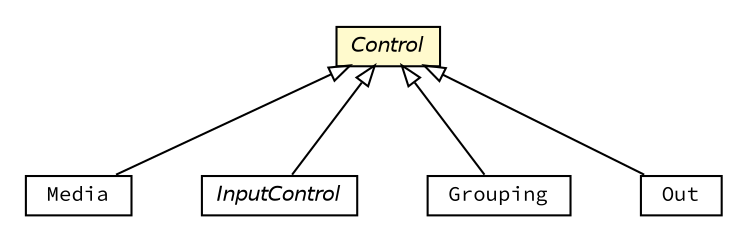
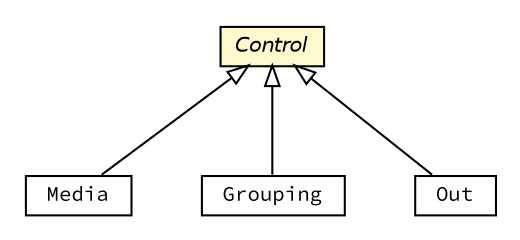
node "InputControl": removed
